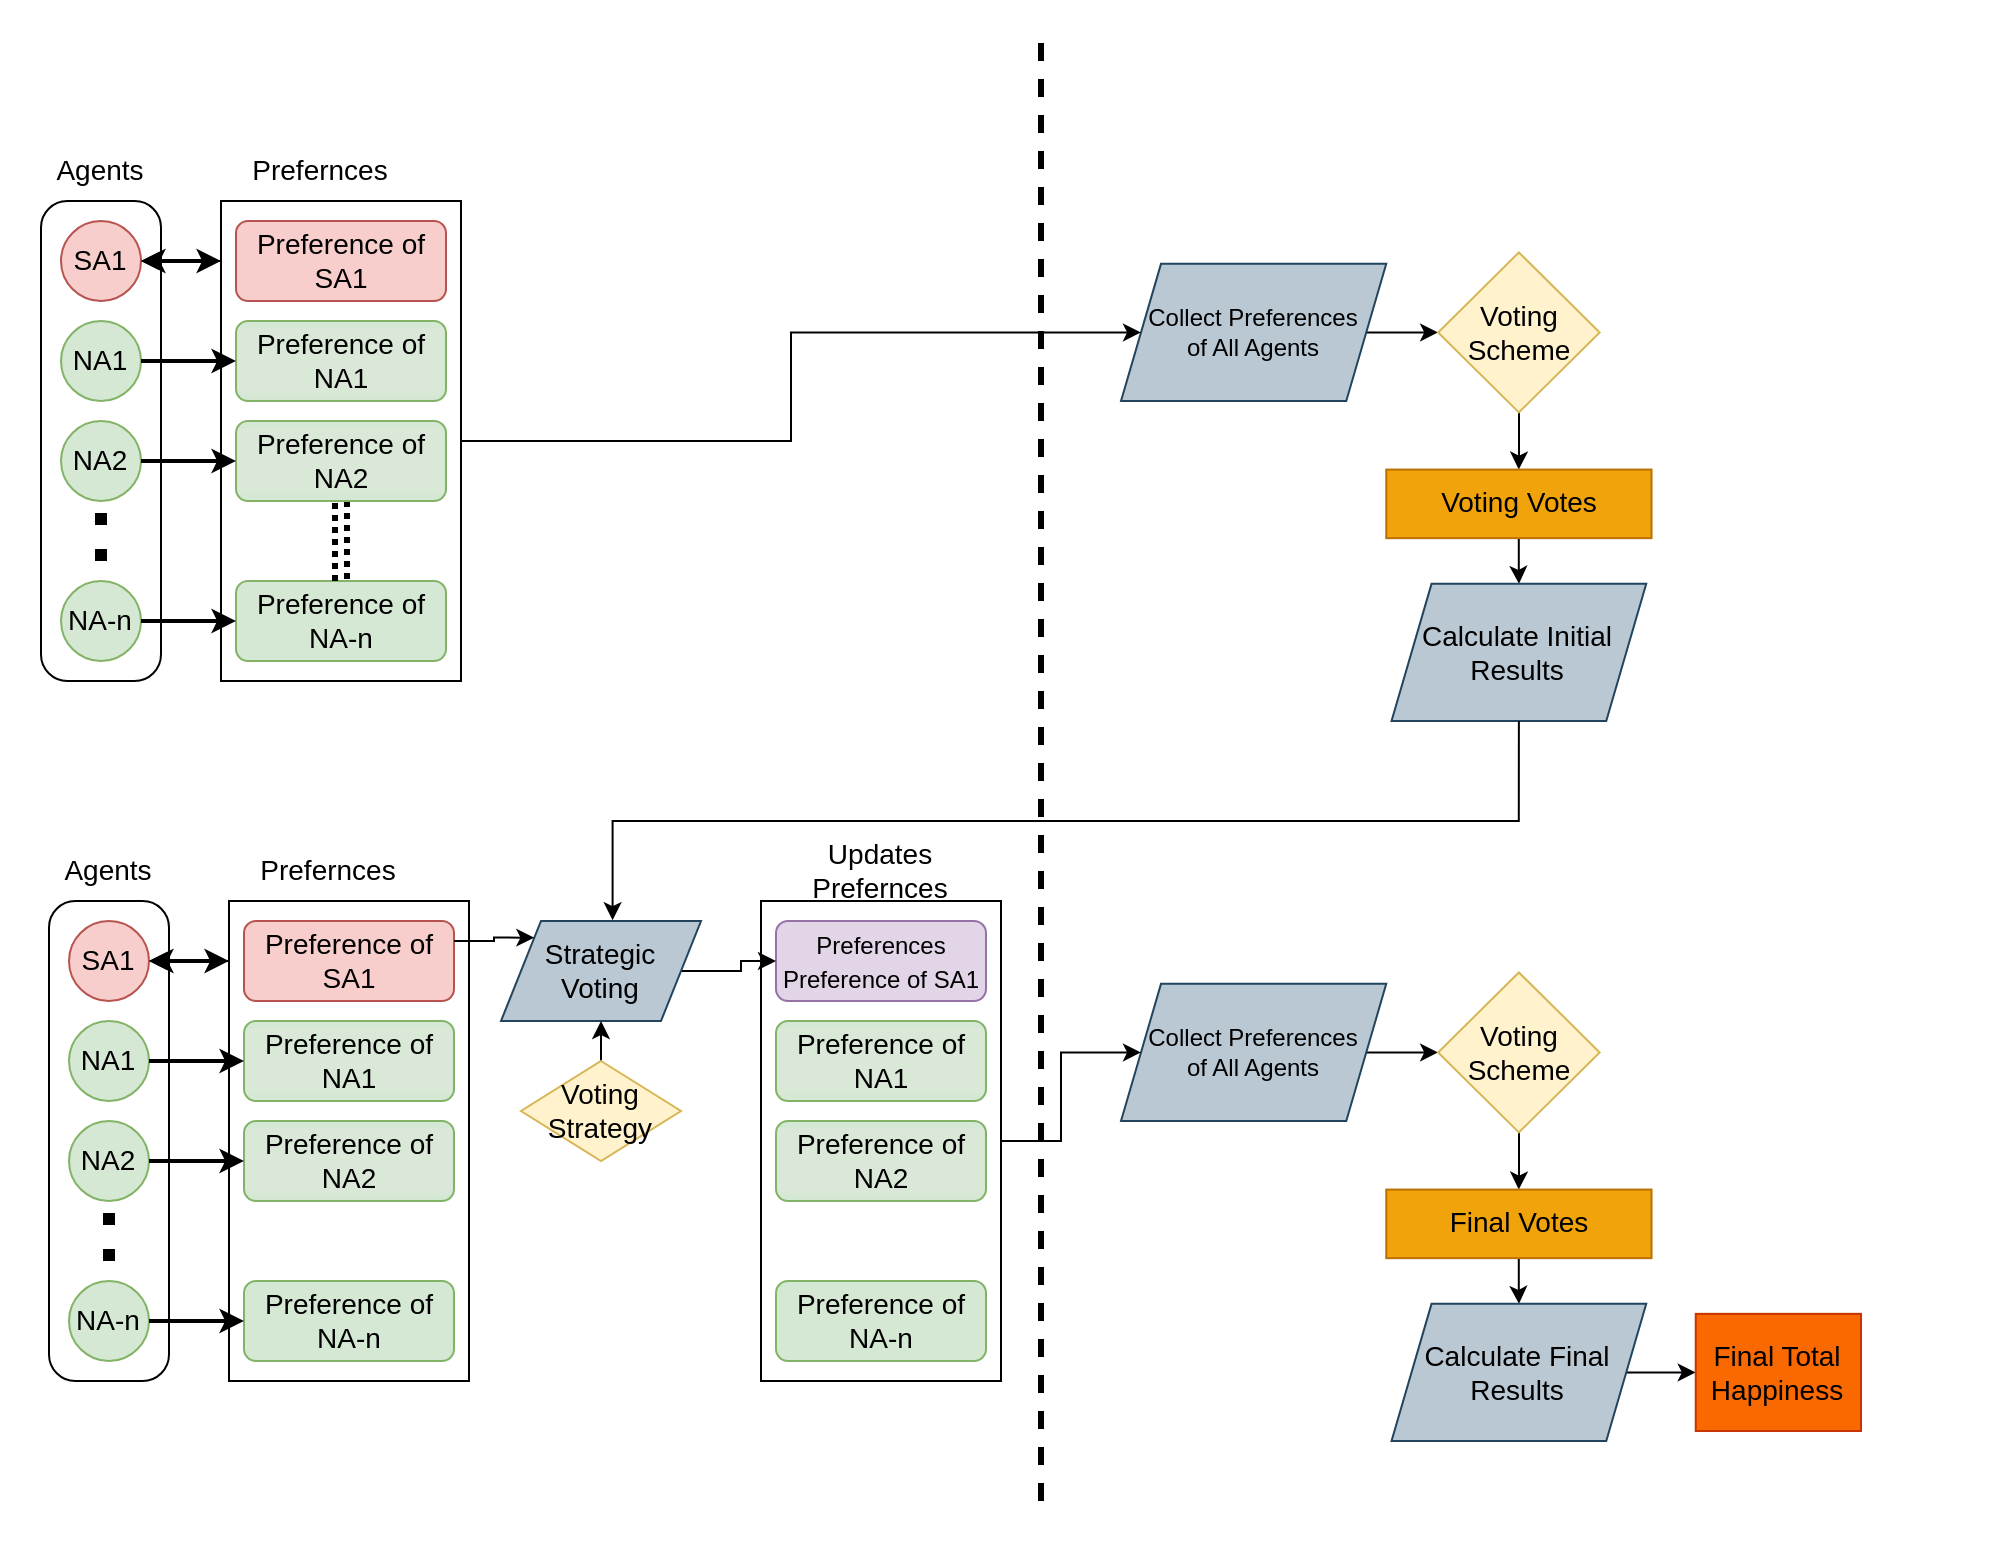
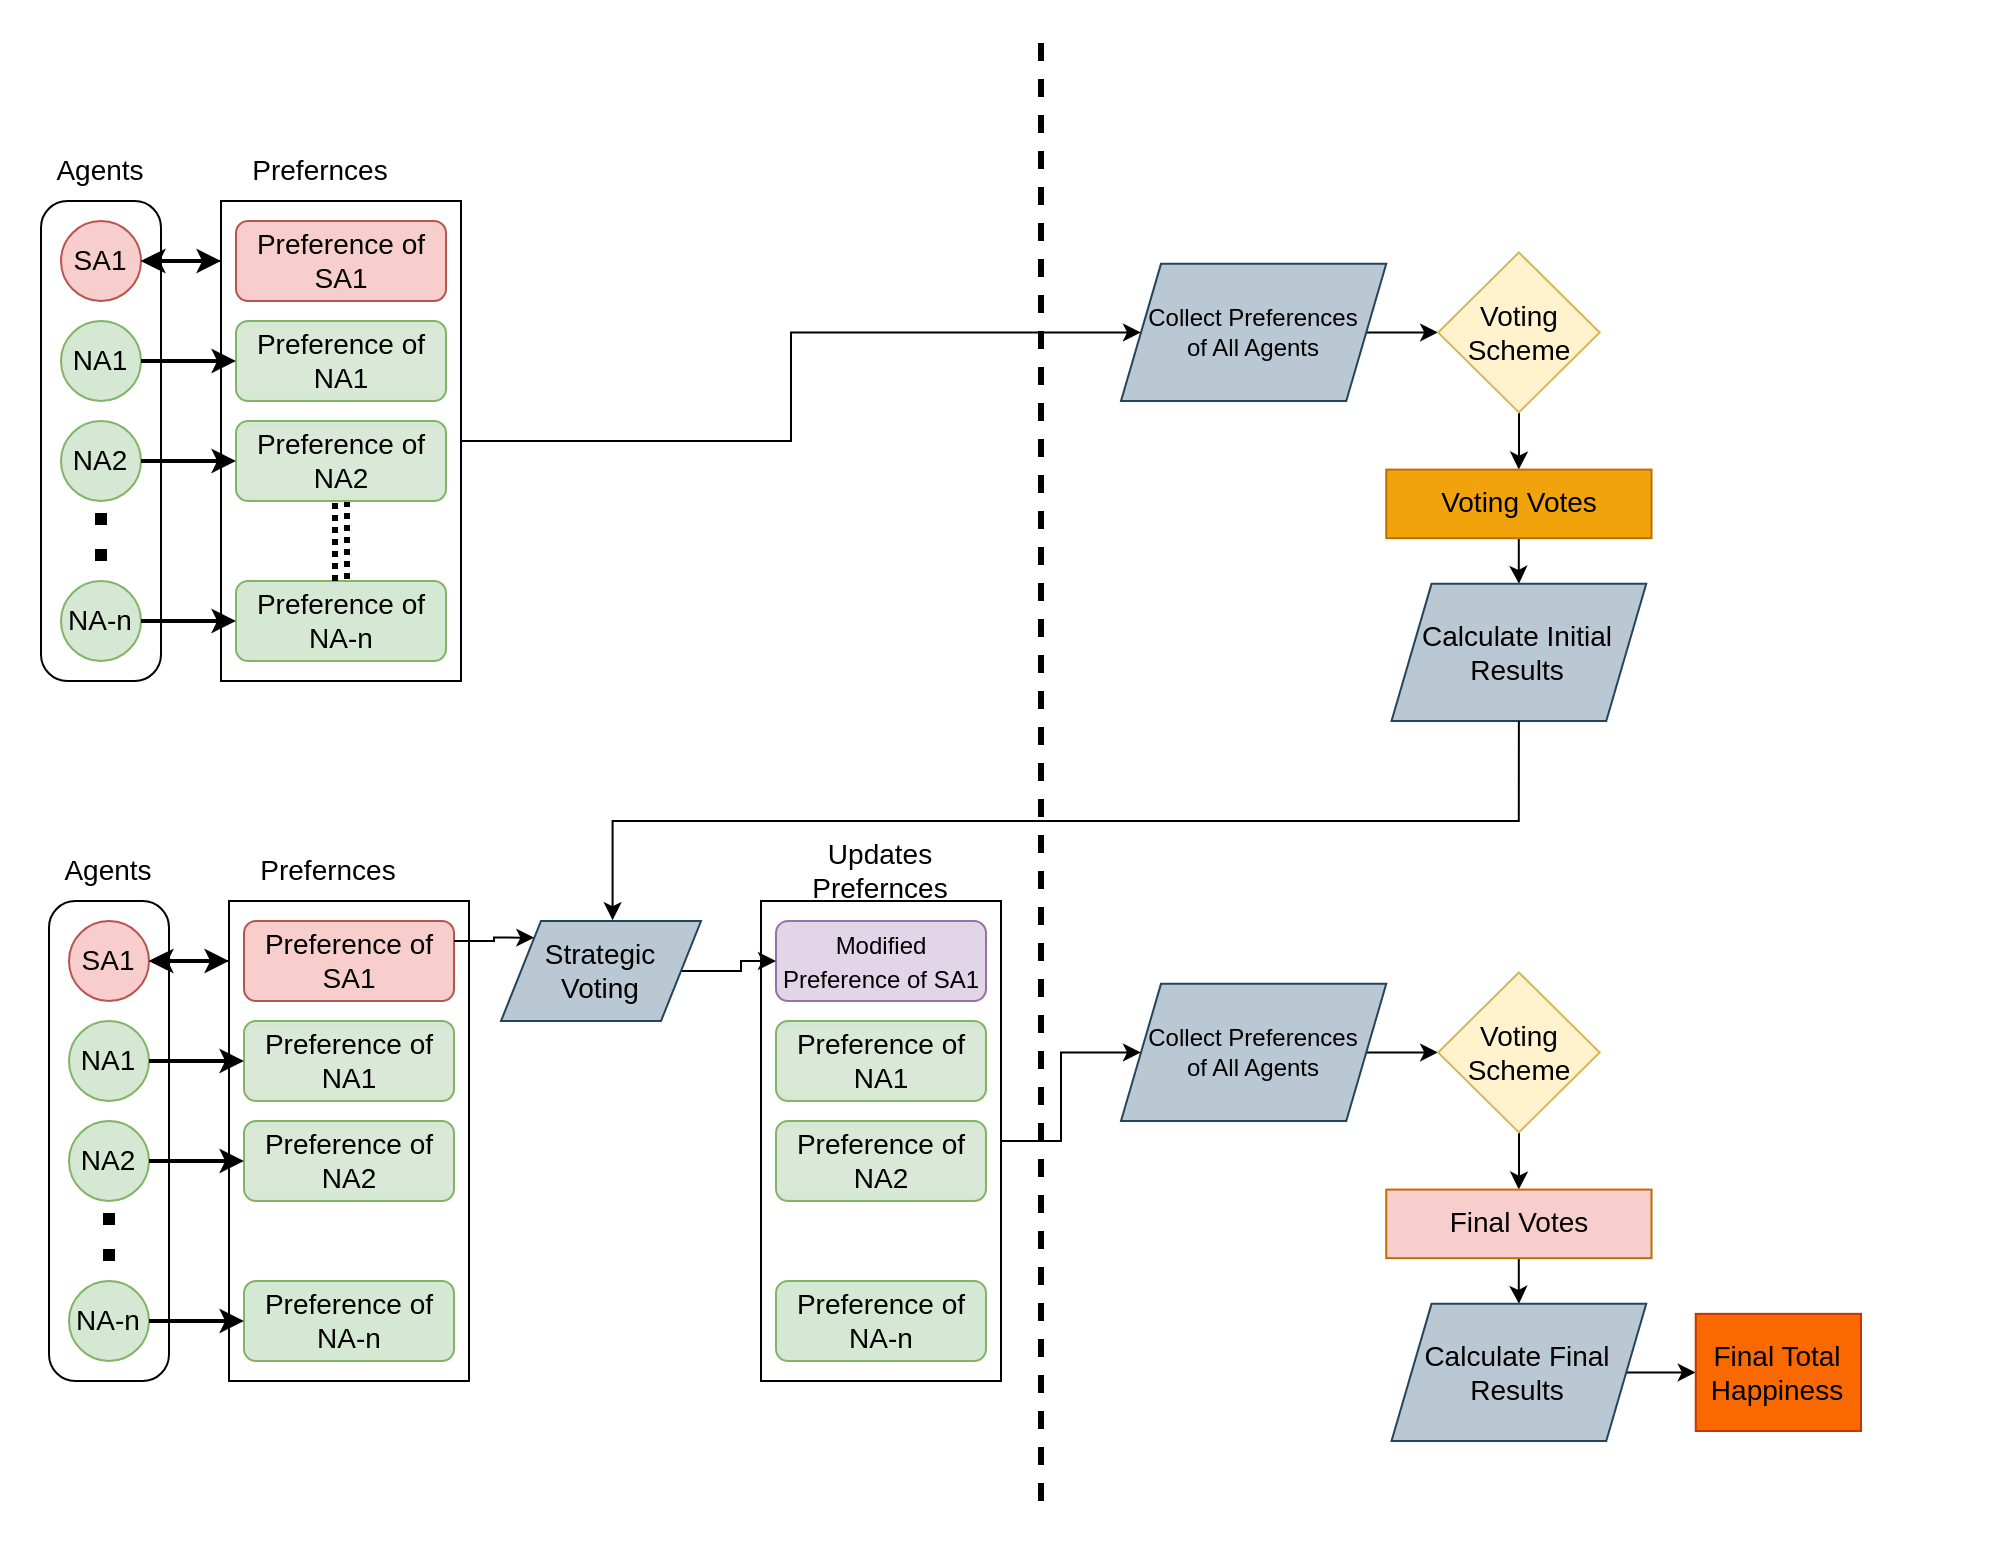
node "Preferences Preference of SA1": label "Preferences Preference of SA1" -> "Modified Preference of SA1"
edge "Voting Strategy" -> "Strategic Voting": removed
node "Voting Strategy": removed
node "Final Votes": fillcolor #f0a30a -> #f8cecc
